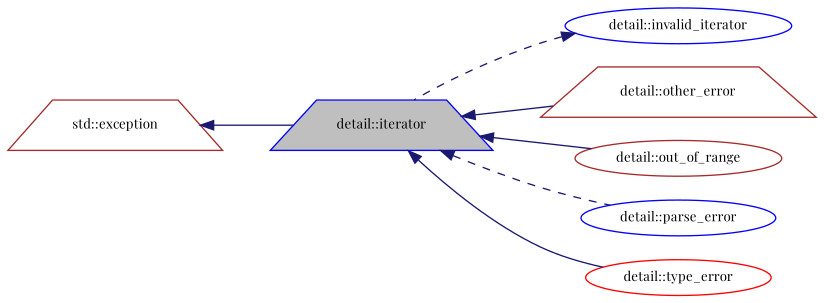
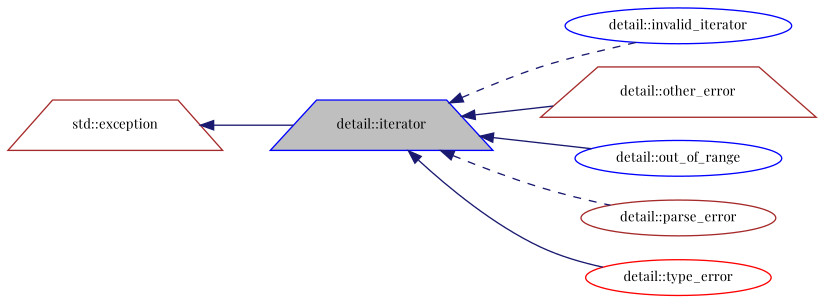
edge "detail::iterator" -> "detail::invalid_iterator": reversed
node "detail::out_of_range": color brown -> blue
node "detail::parse_error": color blue -> brown
